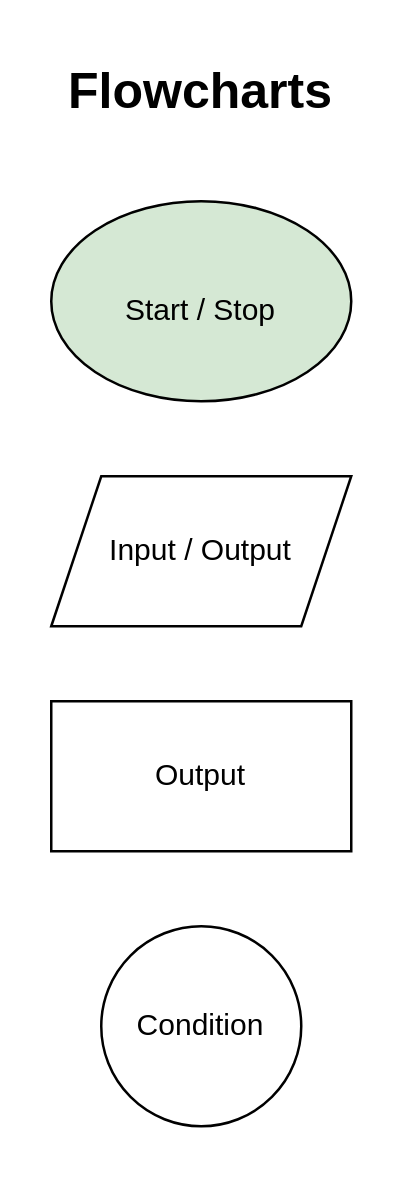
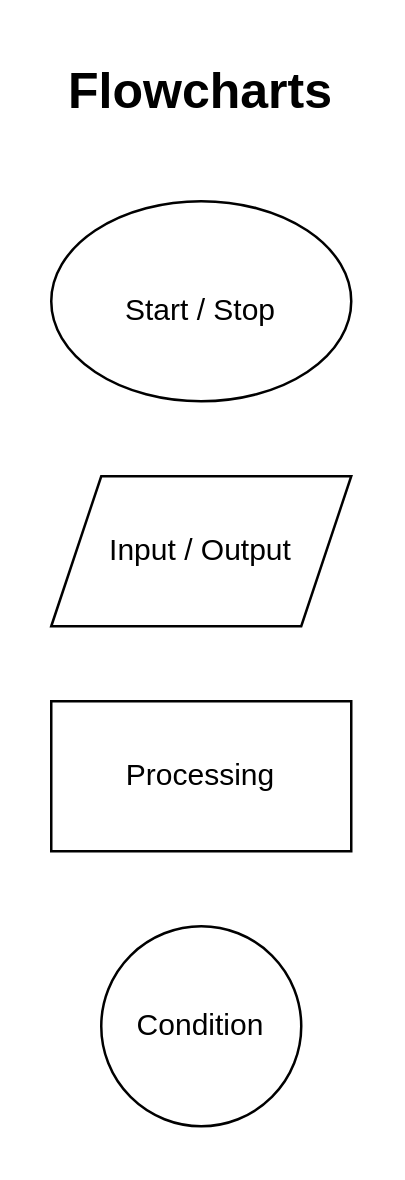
node "Start / Stop": fillcolor #d5e8d4 -> #ffffff
node "Output": label "Output" -> "Processing"
